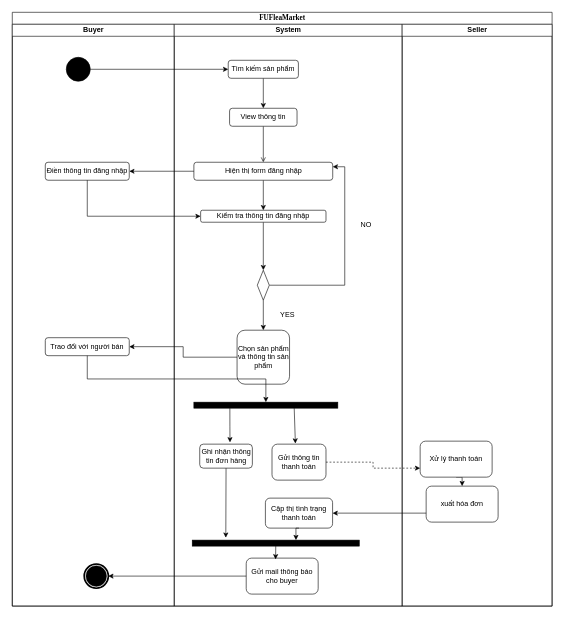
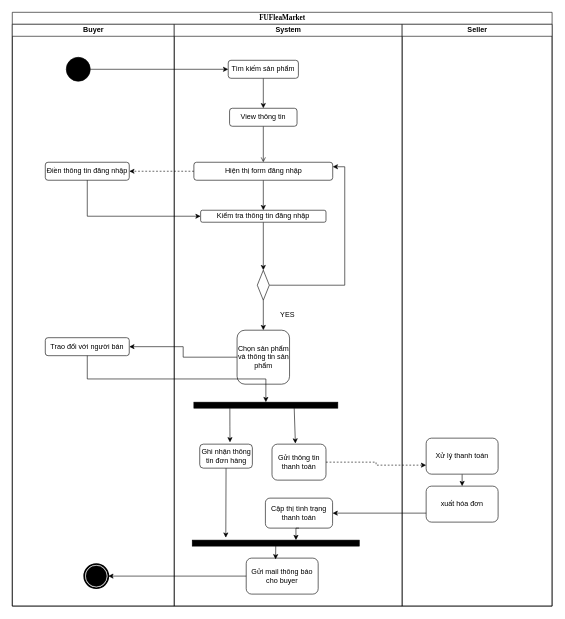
edge "Hiện thị form đăng nhập" -> "Điền thông tin đăng nhập": style solid -> dashed
node "NO": removed
node "Xử lý thanh toán": moved (456, 459) -> (462, 456)
